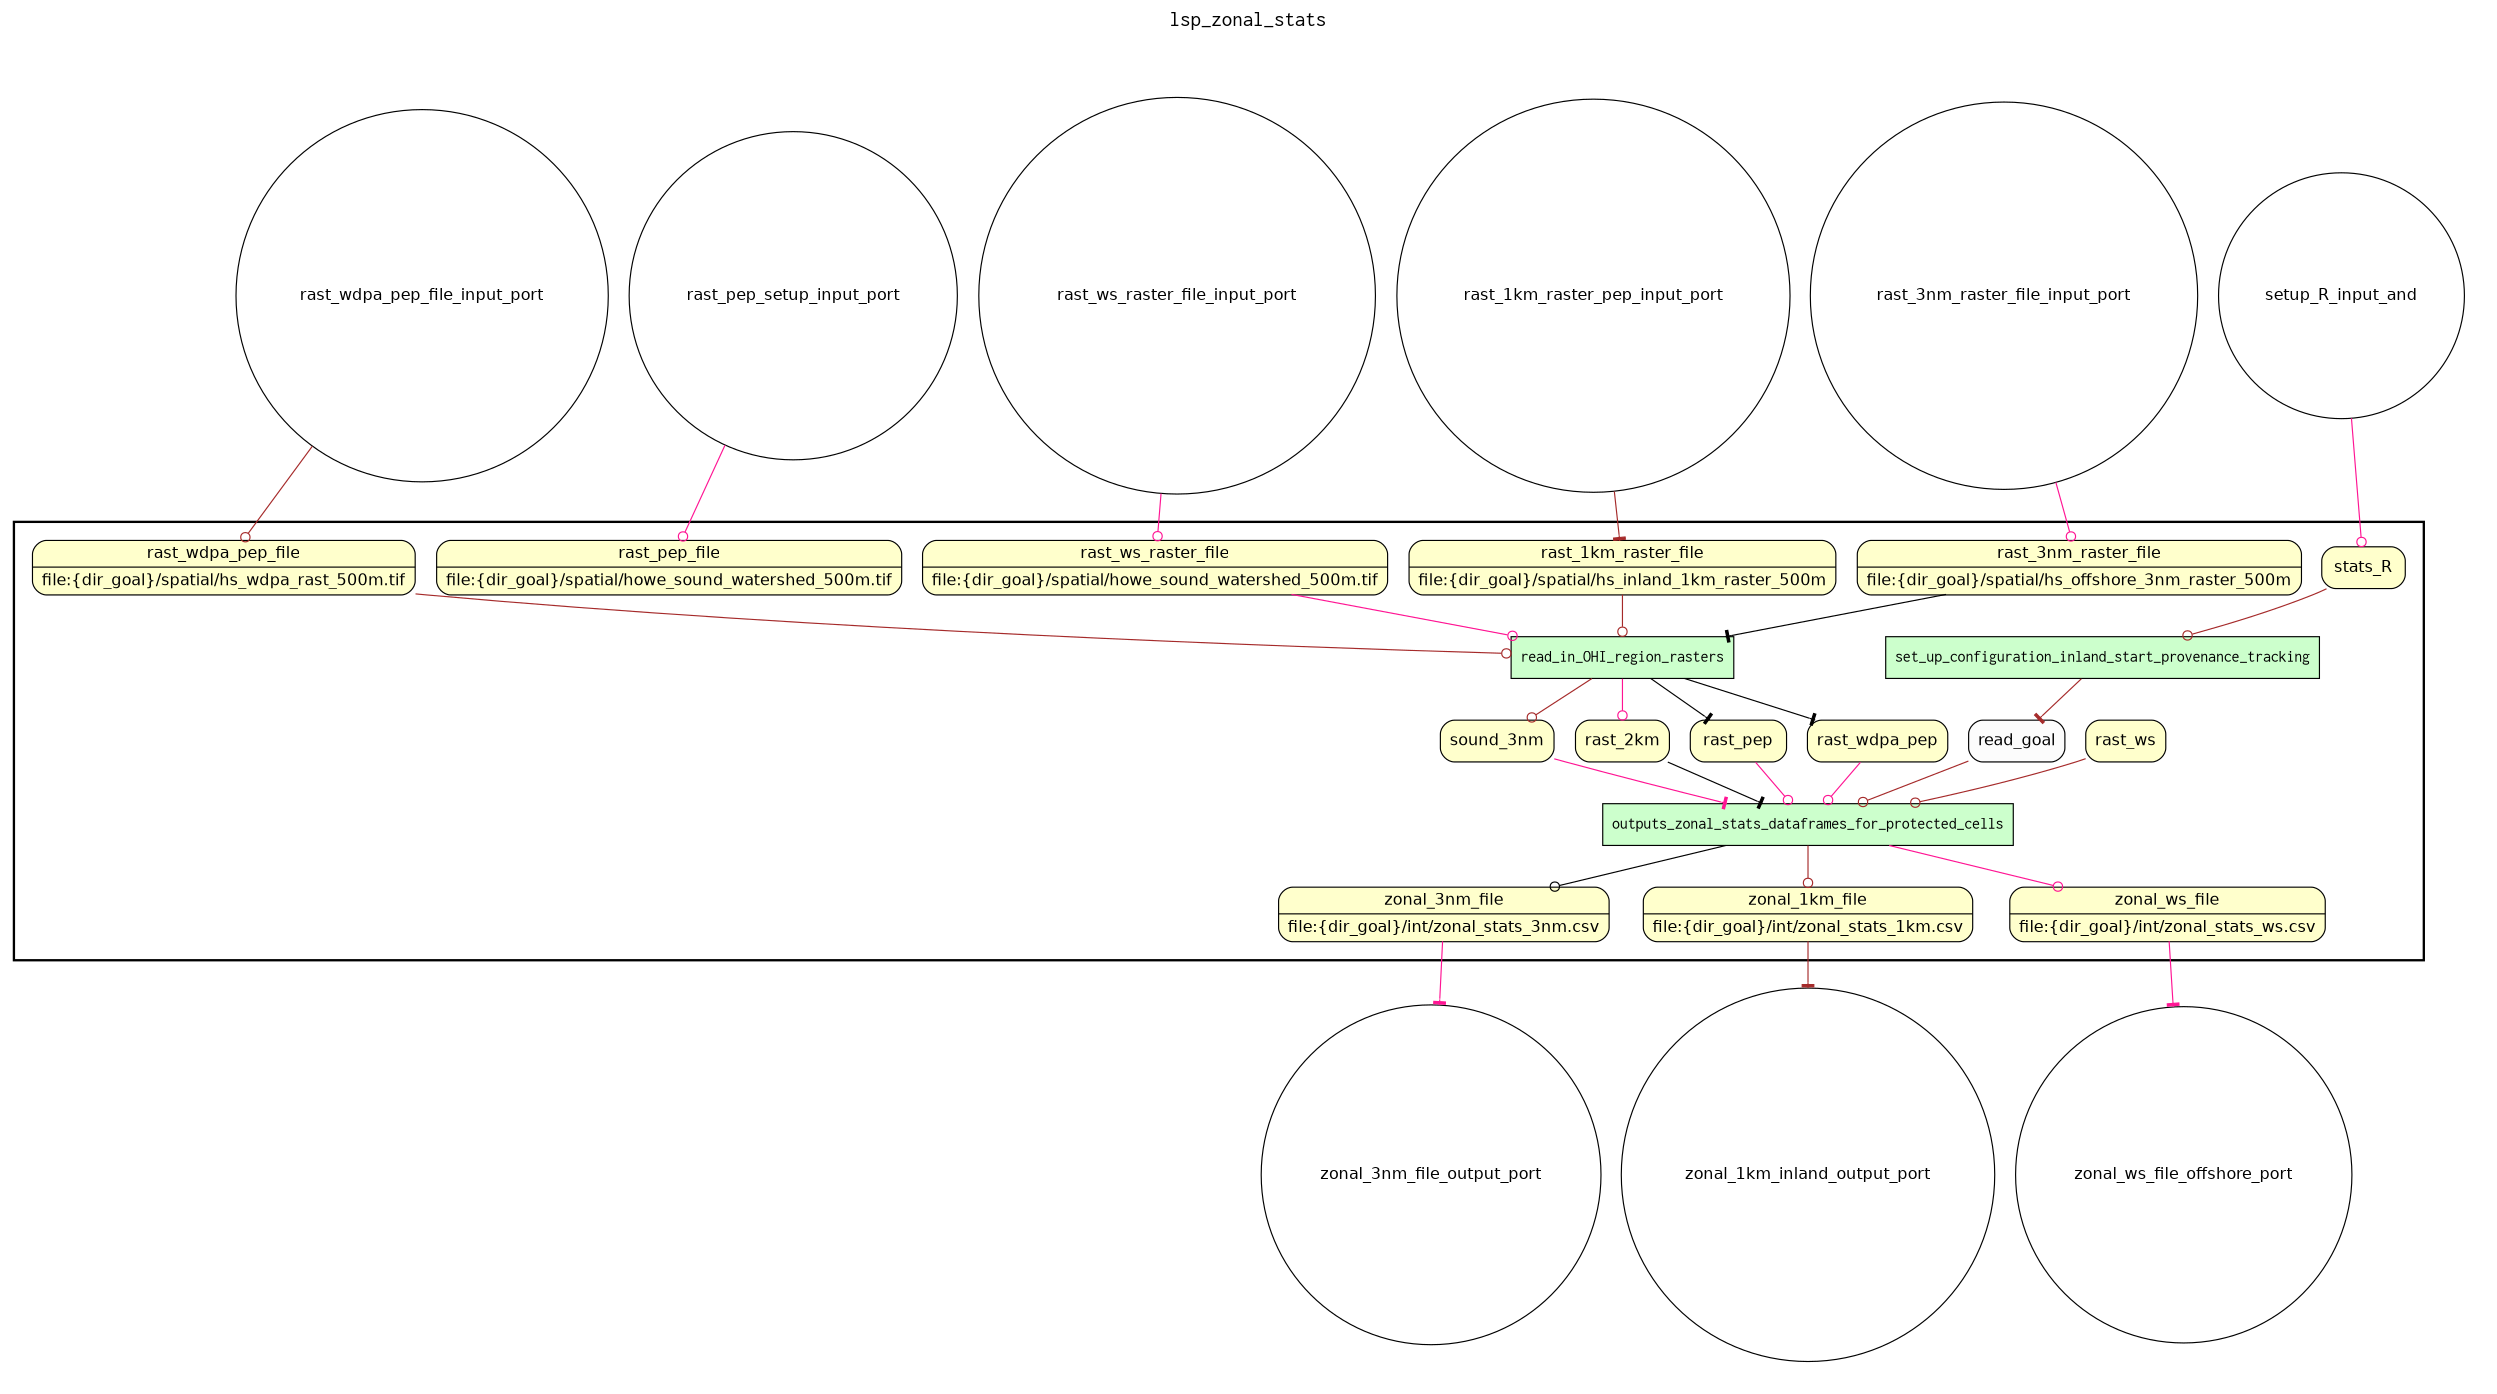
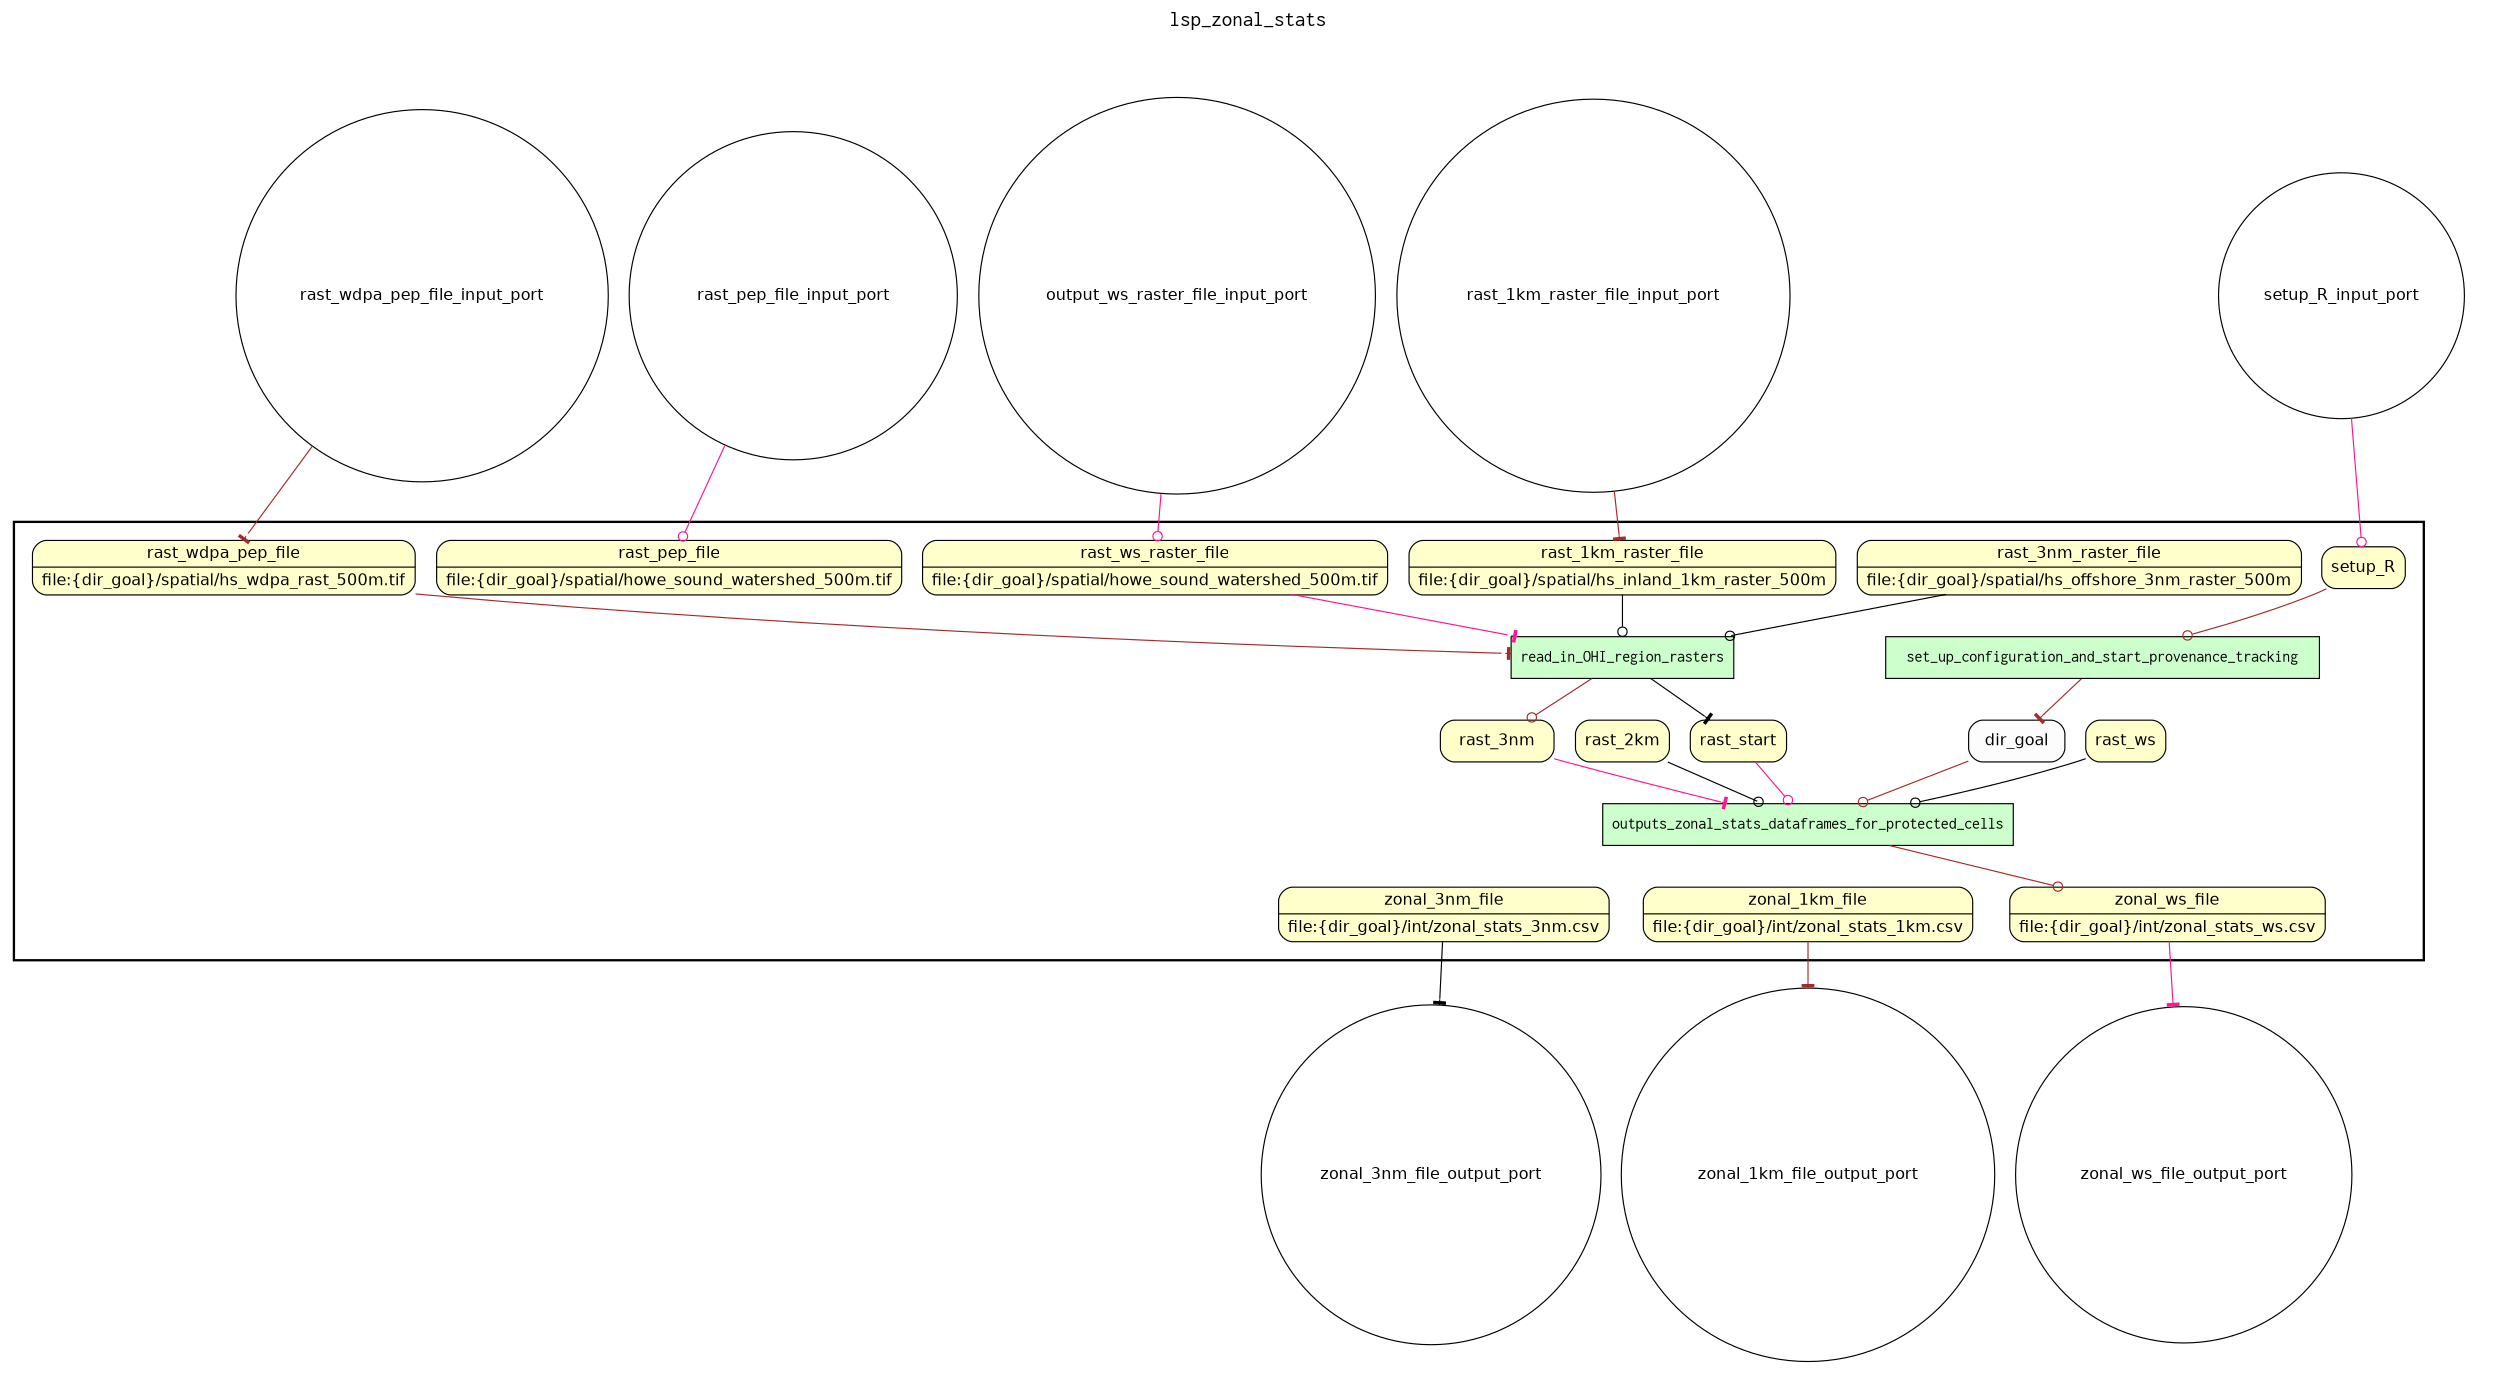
node "rast_pep_setup_input_port": label "rast_pep_setup_input_port" -> "rast_pep_file_input_port"
node "rast_ws_raster_file_input_port": label "rast_ws_raster_file_input_port" -> "output_ws_raster_file_input_port"
node "rast_1km_raster_pep_input_port": label "rast_1km_raster_pep_input_port" -> "rast_1km_raster_file_input_port"
node "rast_3nm_raster_file_input_port": removed
node "setup_R_input_and": label "setup_R_input_and" -> "setup_R_input_port"
edge "rast_wdpa_pep_file_input_port" -> "rast_wdpa_pep_file": arrowhead odot -> tee
node "stats_R": label "stats_R" -> "setup_R"
edge "rast_1km_raster_file" -> "read_in_OHI_region_rasters": color brown -> black
edge "rast_ws_raster_file" -> "read_in_OHI_region_rasters": arrowhead odot -> tee
edge "rast_3nm_raster_file" -> "read_in_OHI_region_rasters": arrowhead tee -> odot
edge "rast_wdpa_pep_file" -> "read_in_OHI_region_rasters": arrowhead odot -> tee
node "set_up_configuration_inland_start_provenance_tracking": label "set_up_configuration_inland_start_provenance_tracking" -> "set_up_configuration_and_start_provenance_tracking"
edge "read_in_OHI_region_rasters" -> "rast_2km": removed
node "sound_3nm": label "sound_3nm" -> "rast_3nm"
node "rast_pep": label "rast_pep" -> "rast_start"
node "rast_wdpa_pep": removed
node "read_goal": label "read_goal" -> "dir_goal"
edge "rast_2km" -> "outputs_zonal_stats_dataframes_for_protected_cells": arrowhead tee -> odot
edge "rast_ws" -> "outputs_zonal_stats_dataframes_for_protected_cells": color brown -> black
edge "outputs_zonal_stats_dataframes_for_protected_cells" -> "zonal_1km_file": removed
edge "outputs_zonal_stats_dataframes_for_protected_cells" -> "zonal_3nm_file": removed
edge "outputs_zonal_stats_dataframes_for_protected_cells" -> "zonal_ws_file": color deeppink -> brown
edge "zonal_3nm_file" -> "zonal_3nm_file_output_port": color deeppink -> black
node "zonal_1km_inland_output_port": label "zonal_1km_inland_output_port" -> "zonal_1km_file_output_port"
node "zonal_ws_file_offshore_port": label "zonal_ws_file_offshore_port" -> "zonal_ws_file_output_port"
